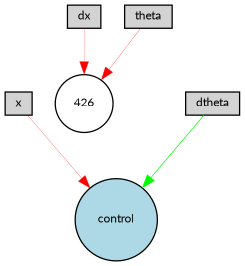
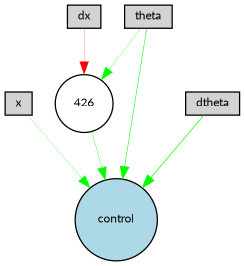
edge "theta" -> "426": color red -> green
edge "theta" -> "control": added
edge "x" -> "control": color red -> green
edge "426" -> "control": added
